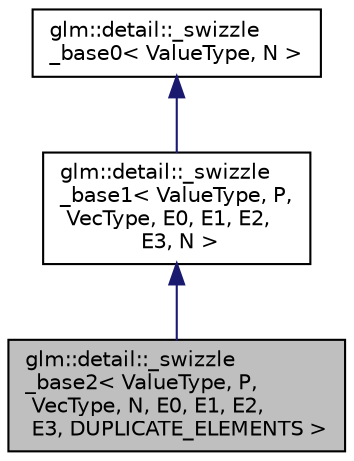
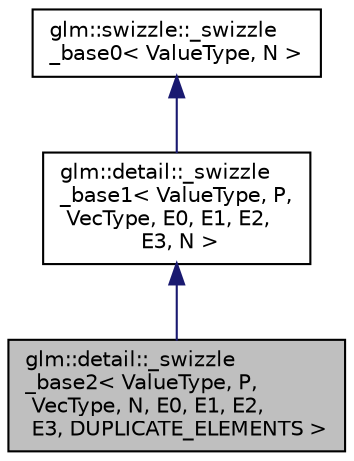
node "glm::detail::_swizzle _base0< ValueType, N >": label "glm::detail::_swizzle _base0< ValueType, N >" -> "glm::swizzle::_swizzle _base0< ValueType, N >"
